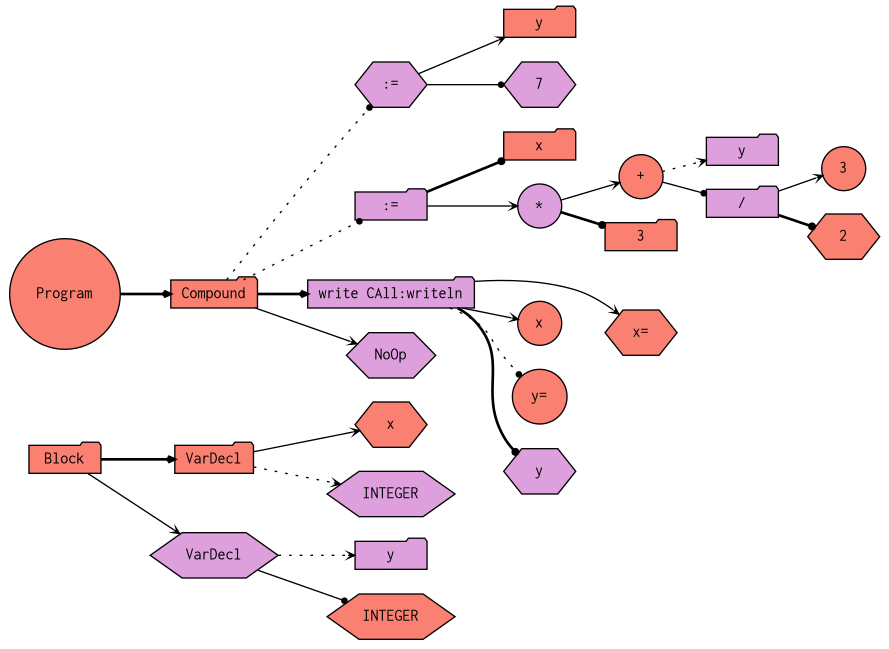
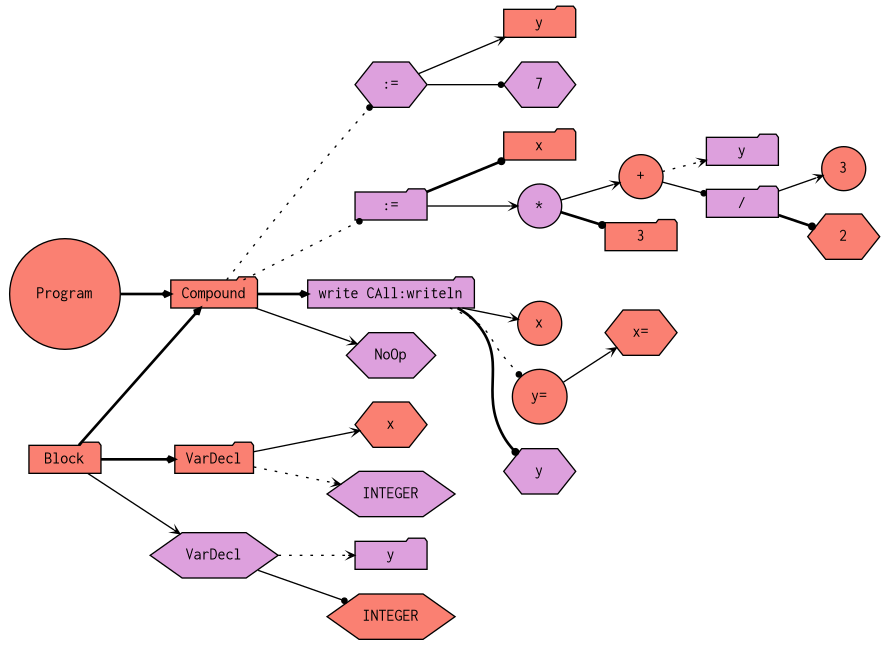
edge "write CAll:writeln" -> "x=": now "y=" -> "x="
edge "Block" -> "Compound": added
